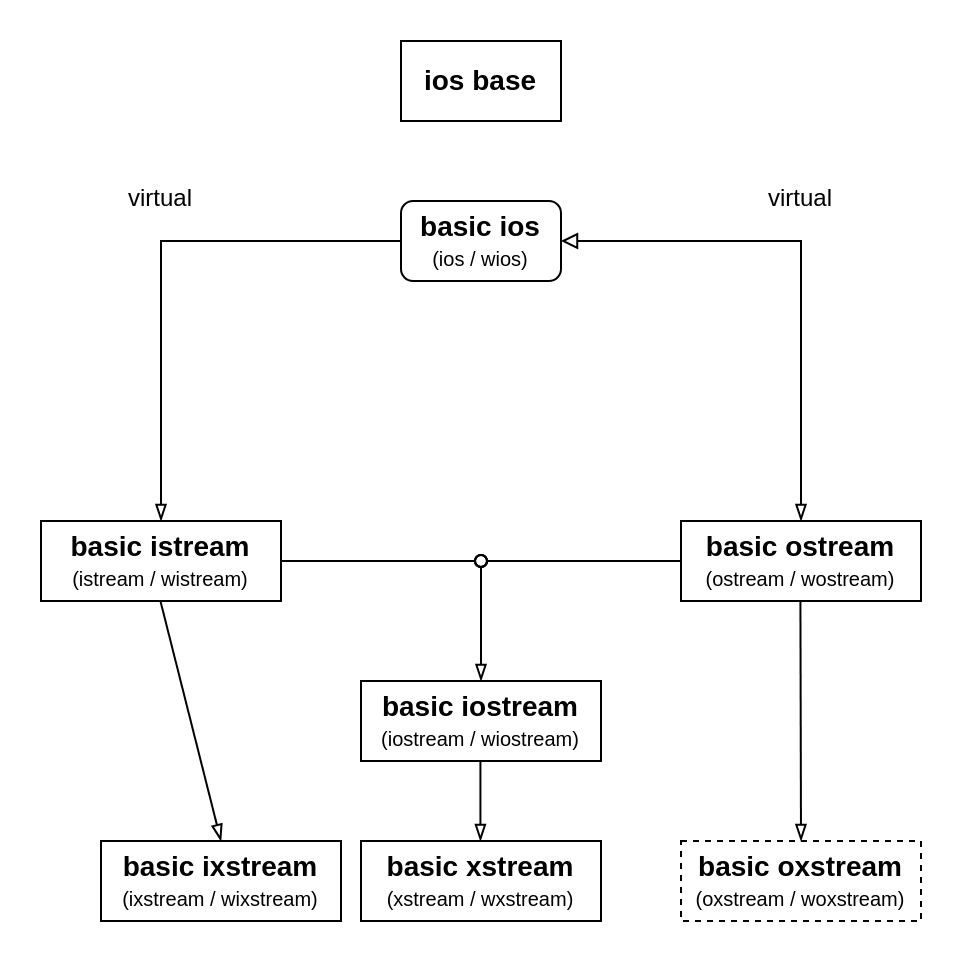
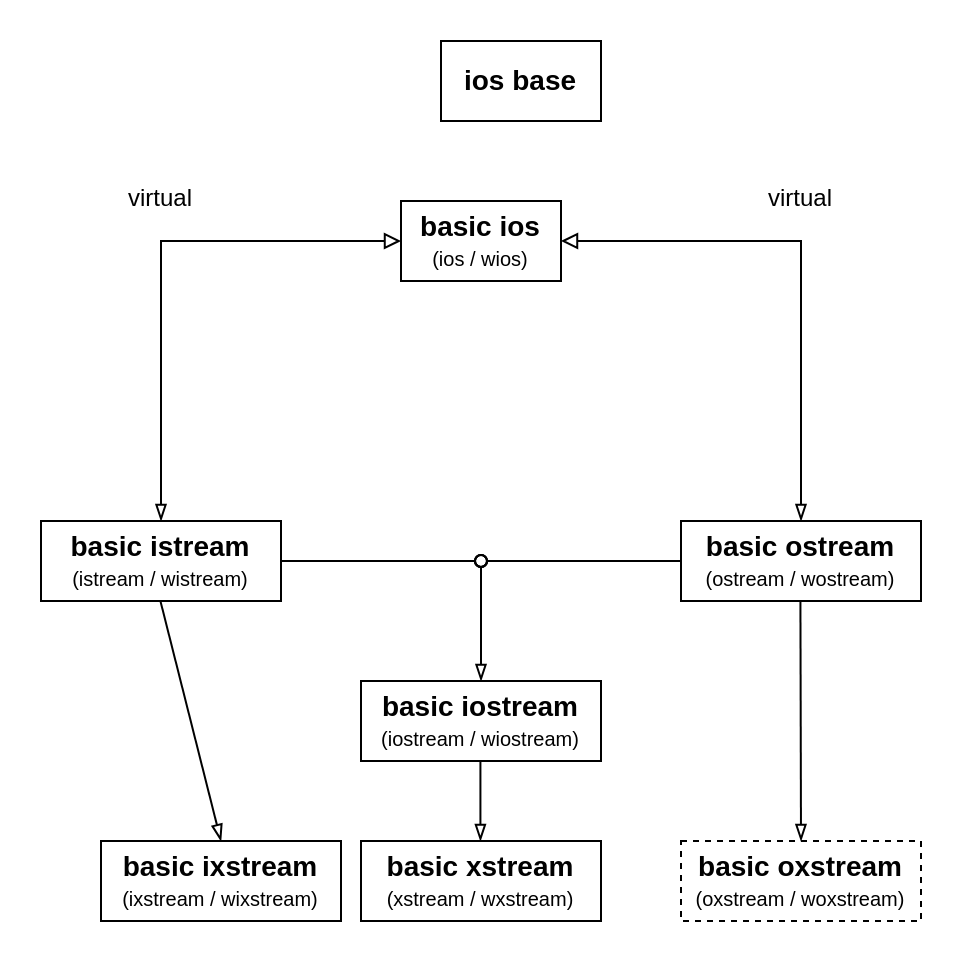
node "ios base": moved (481, 81) -> (521, 81)
edge "basic ios (ios / wios)" -> "basic istream (istream / wistream)": arrowhead none -> block
node "basic ios (ios / wios)": shape rounded rectangle -> rectangle
